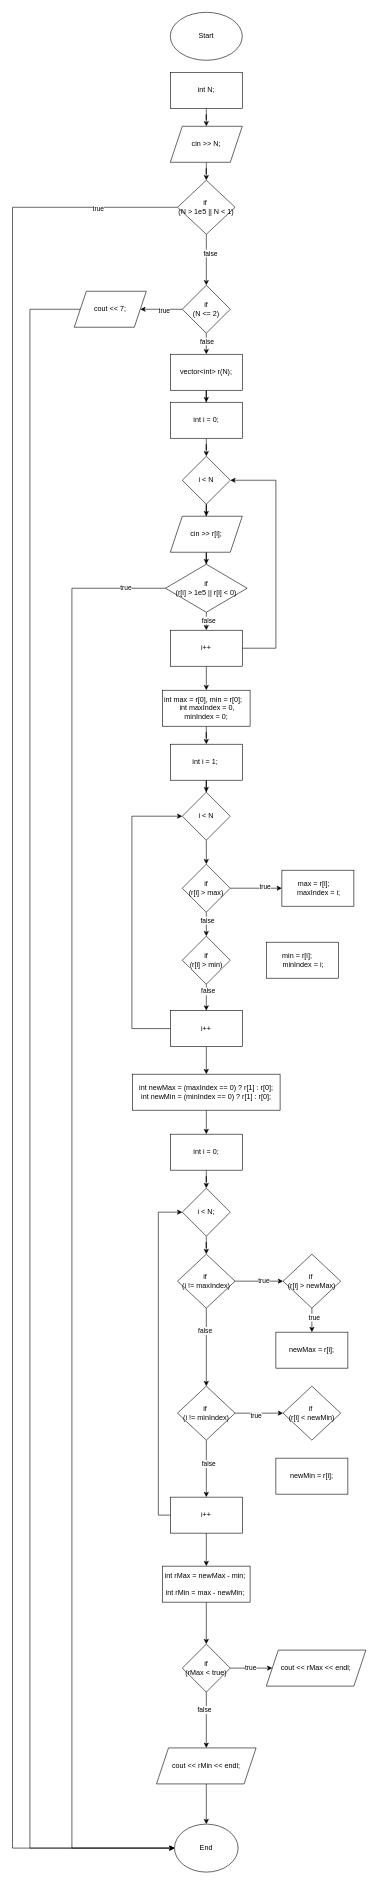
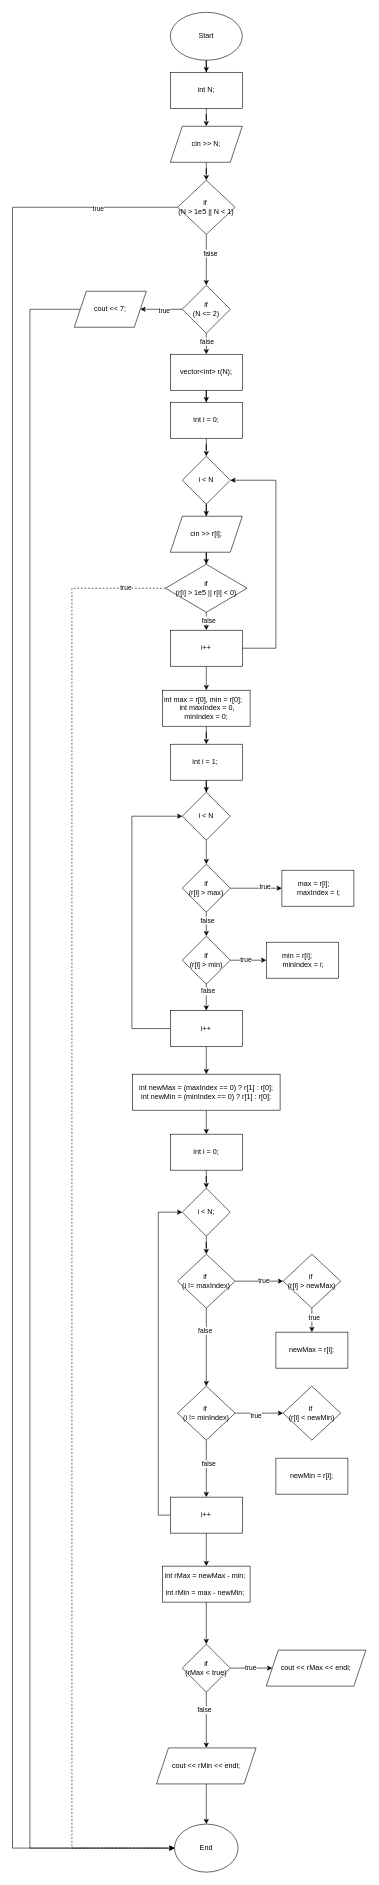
edge "Start" -> "int N;": added
edge "if (r[i] > min)" -> "min = r[i]; minIndex = i;": added, label "true"
edge "if (r[i] > 1e5 || r[i] < 0)" -> "End": style solid -> dashed
